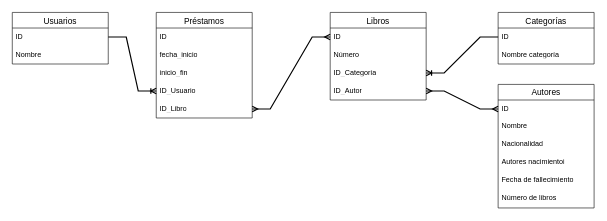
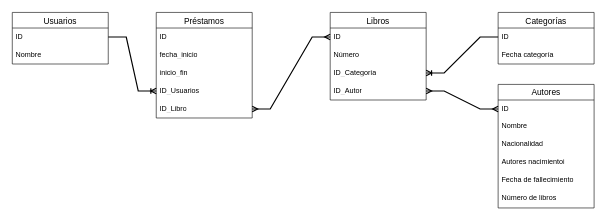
node "Nombre categoría": label "Nombre categoría" -> "Fecha categoría"
node "ID_Usuario": label "ID_Usuario" -> "ID_Usuarios"
